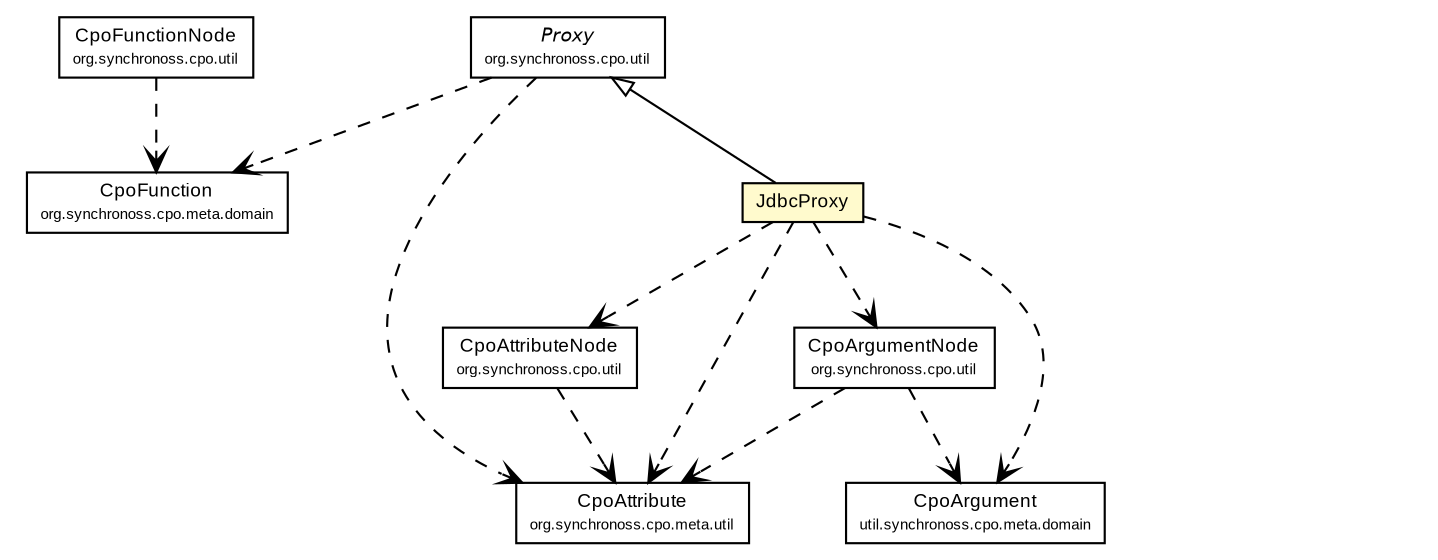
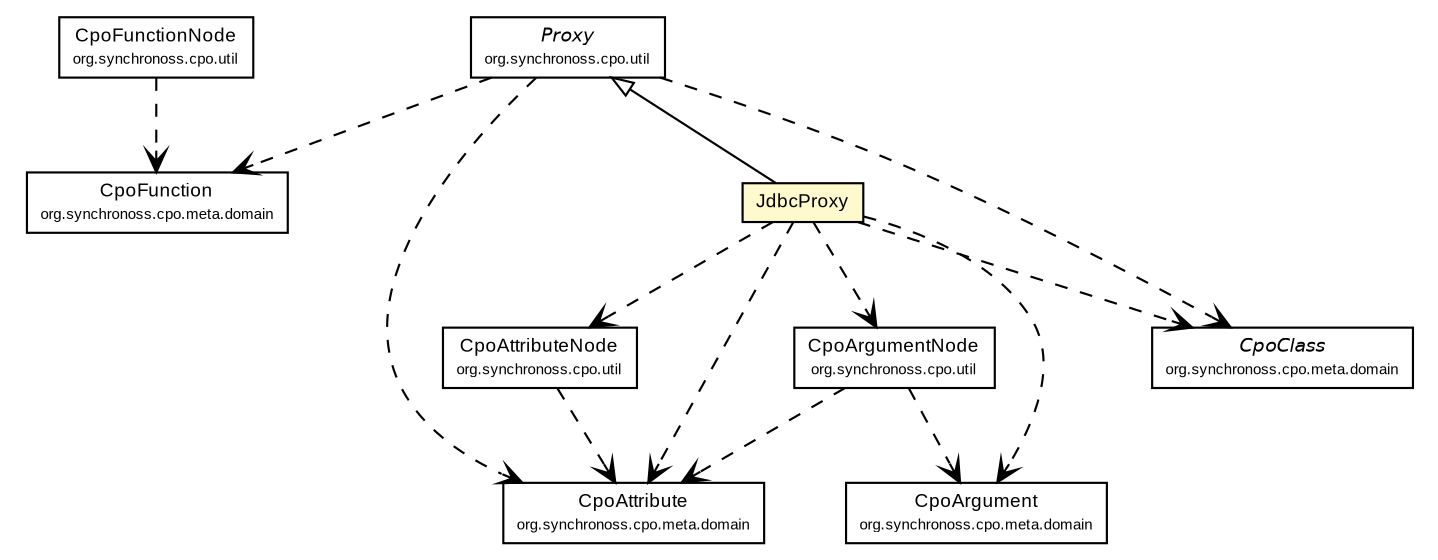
node "CpoClass": added
node "CpoAttribute": text "org.synchronoss.cpo.meta.util" -> "org.synchronoss.cpo.meta.domain"
node "CpoArgument": text "util.synchronoss.cpo.meta.domain" -> "org.synchronoss.cpo.meta.domain"
